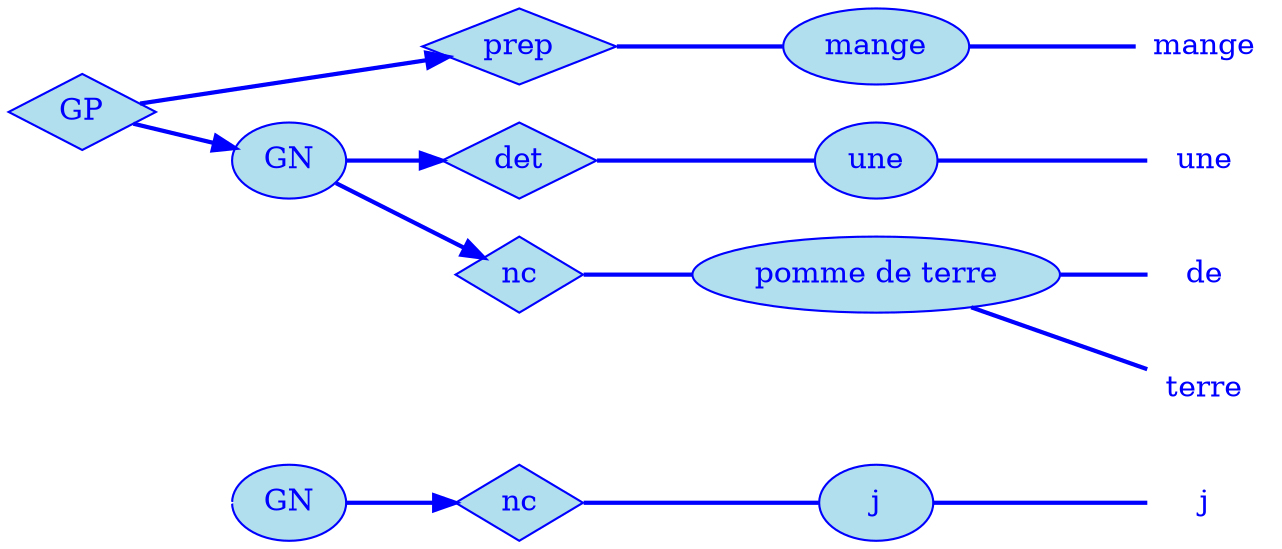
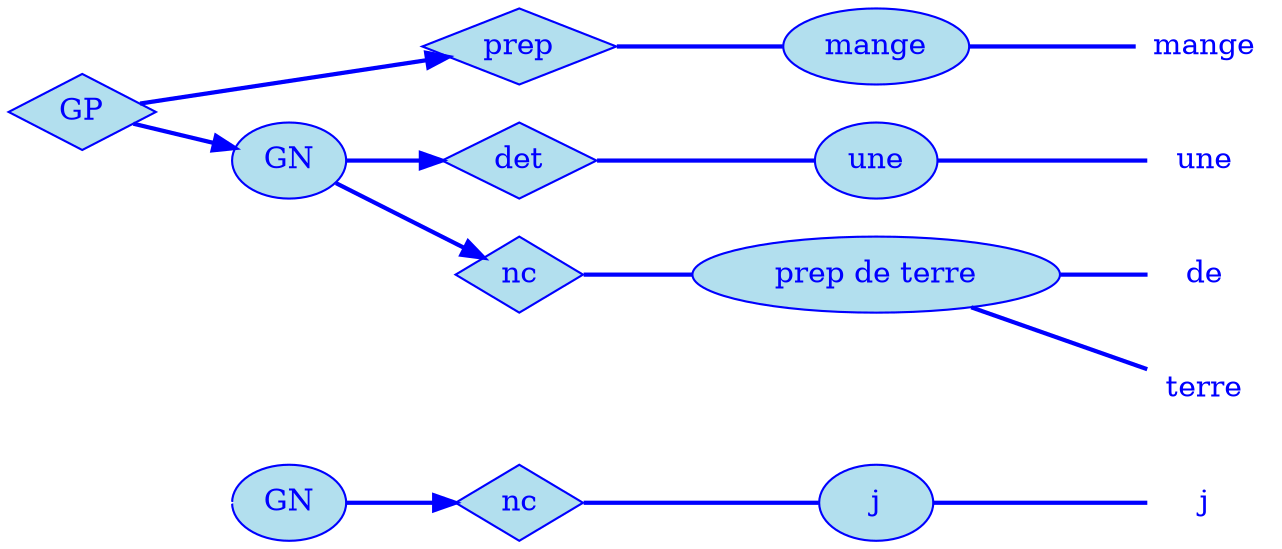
node "pomme de terre": label "pomme de terre" -> "prep de terre"
